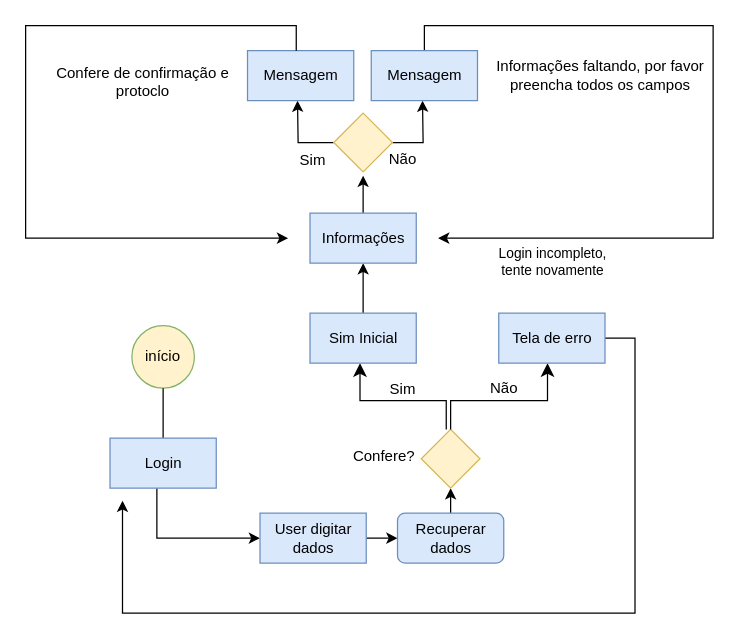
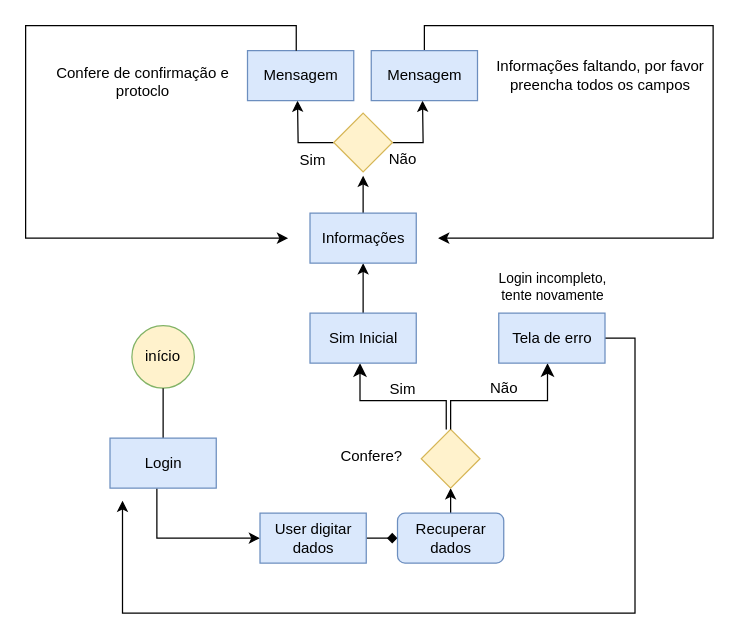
node "Login incompleto, tente novamente": moved (553, 269) -> (553, 294)
node "Confere?": moved (384, 457) -> (371, 457)
edge "User digitar dados" -> "Recuperar dados": arrowhead classic -> diamond
